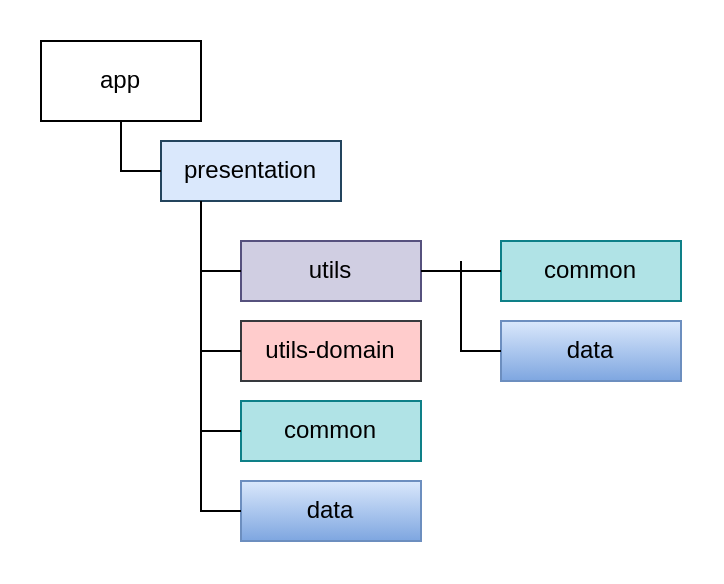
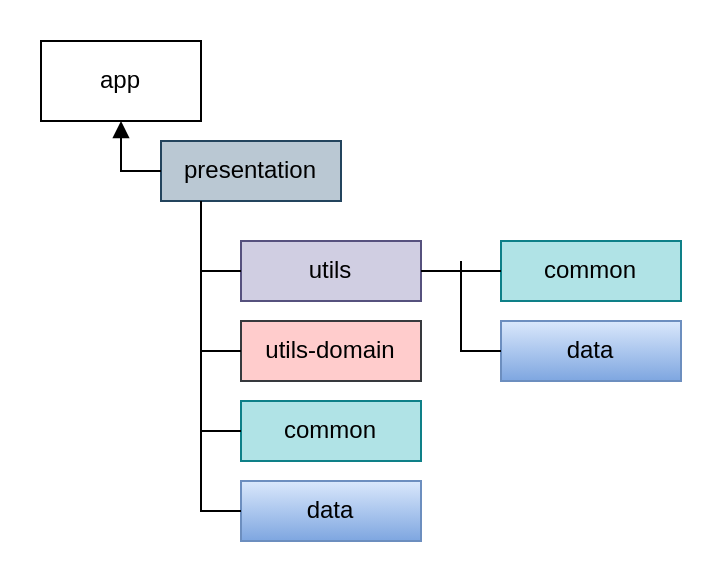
edge "app" -- "presentation": arrowhead none -> block
node "presentation": fillcolor #dae8fc -> #bac8d3
